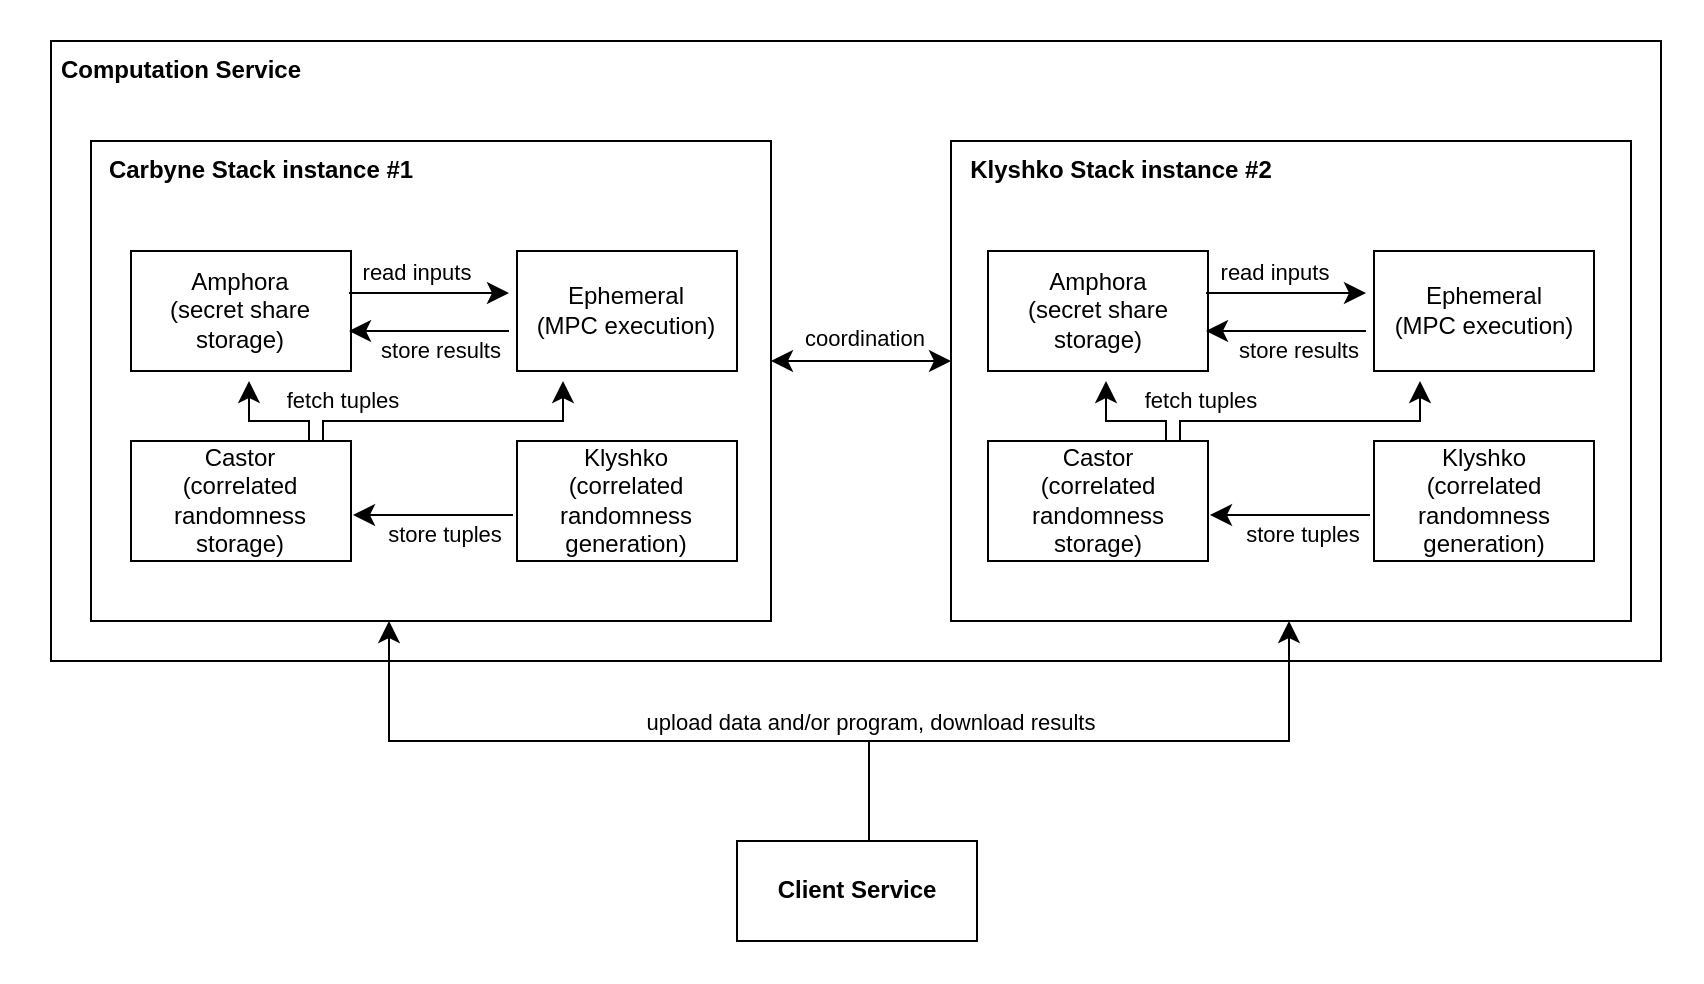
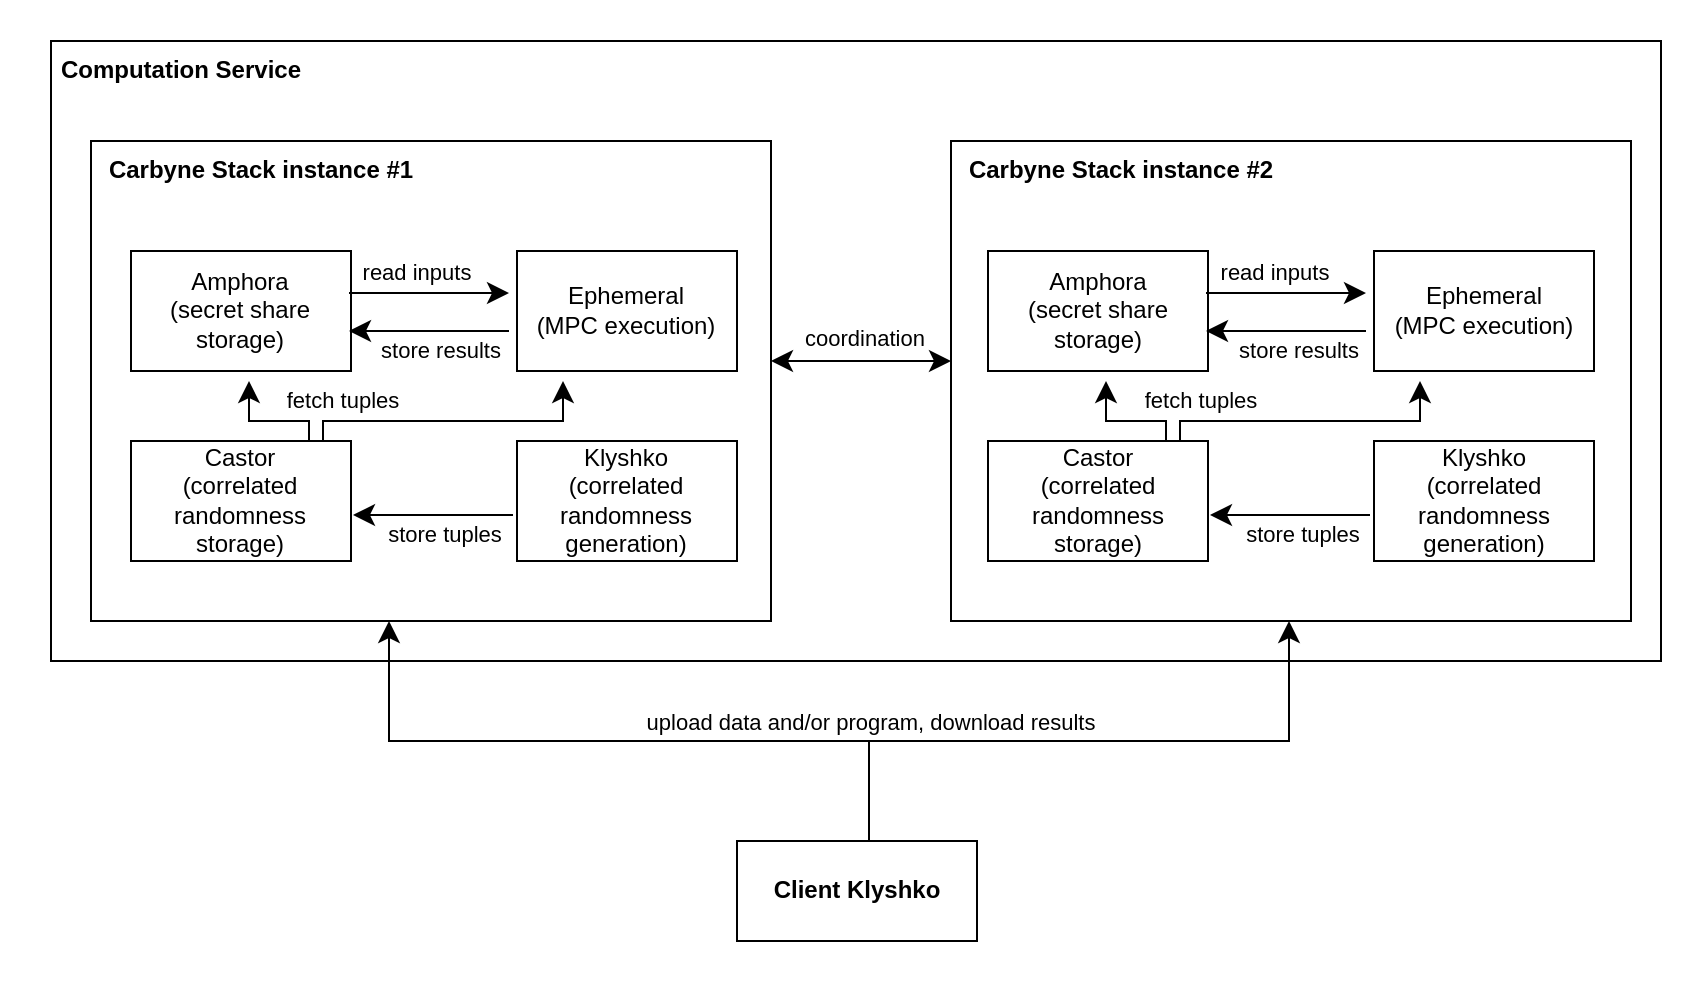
node "Klyshko Stack instance #2": label "Klyshko Stack instance #2" -> "Carbyne Stack instance #2"
node "Client Service": label "Client Service" -> "Client Klyshko"
